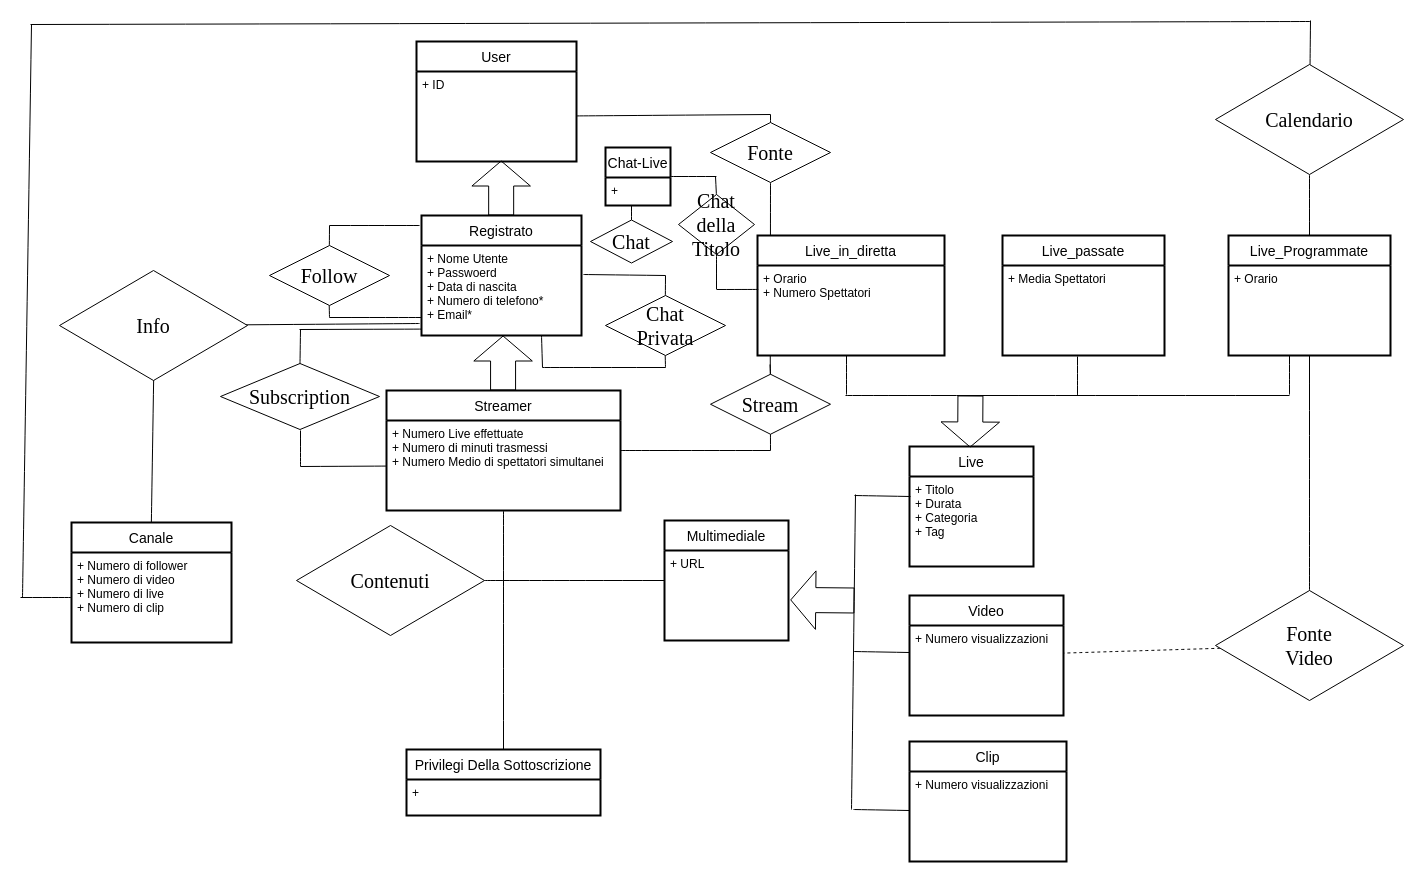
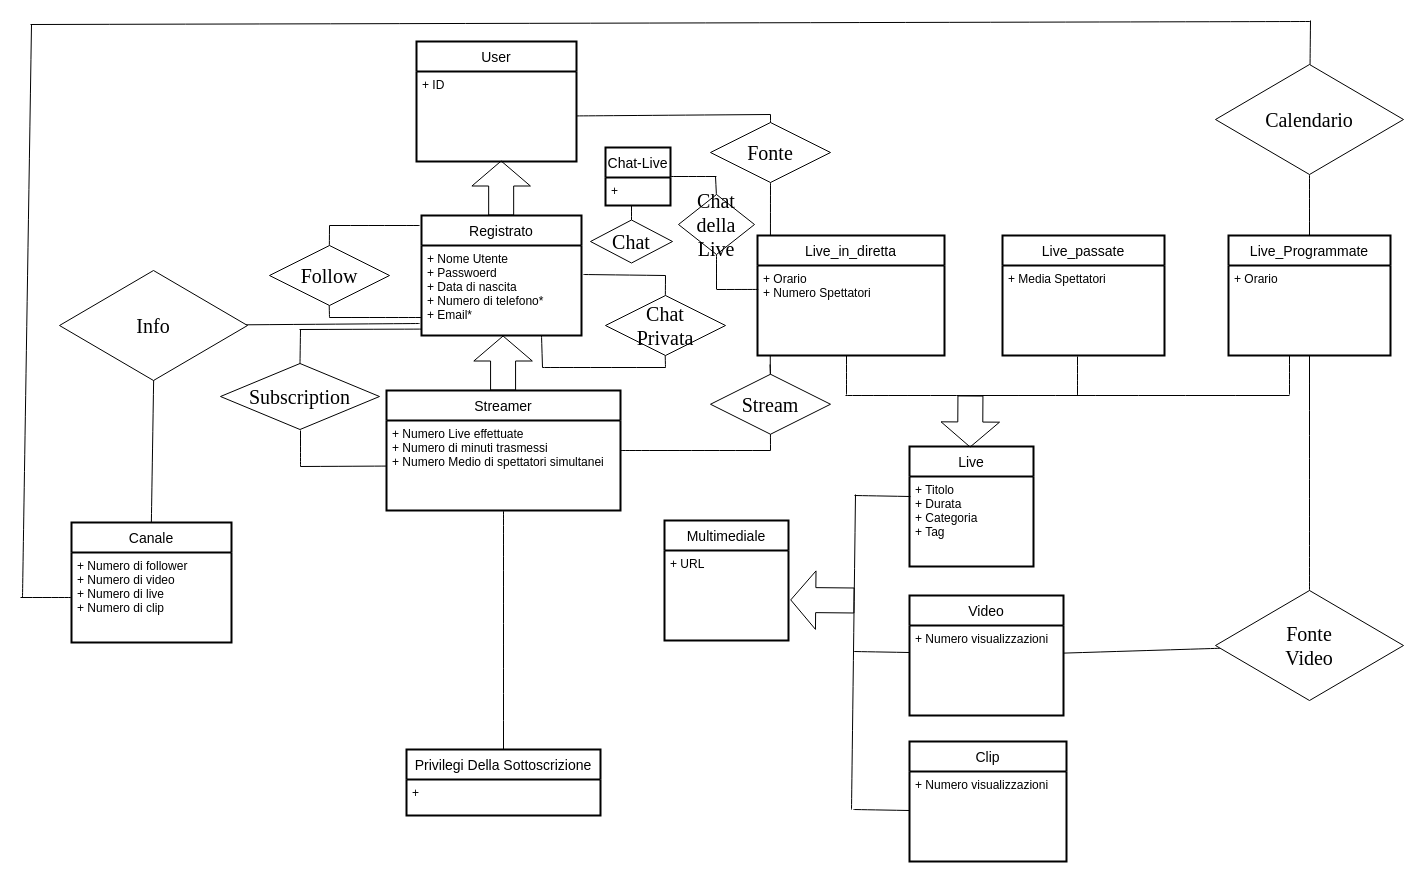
node "Chat della Titolo": label "Chat della Titolo" -> "Chat della Live"
node "Contenuti": removed
edge "Contenuti" -- "Multimediale": removed
edge "Fonte Video" -- "Video": style dashed -> solid
